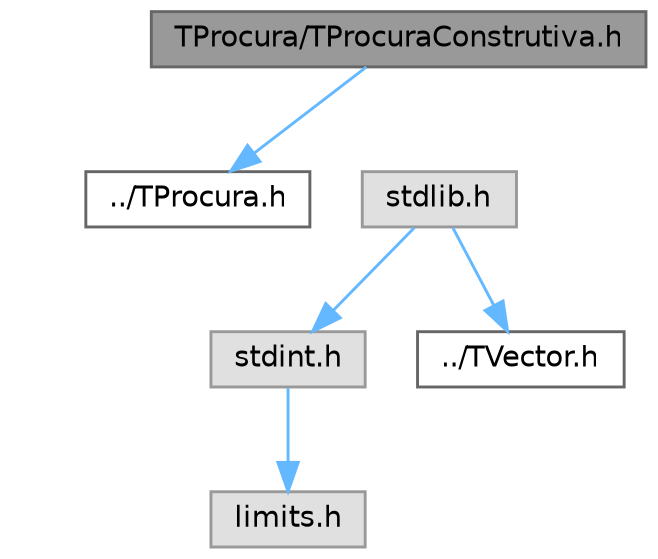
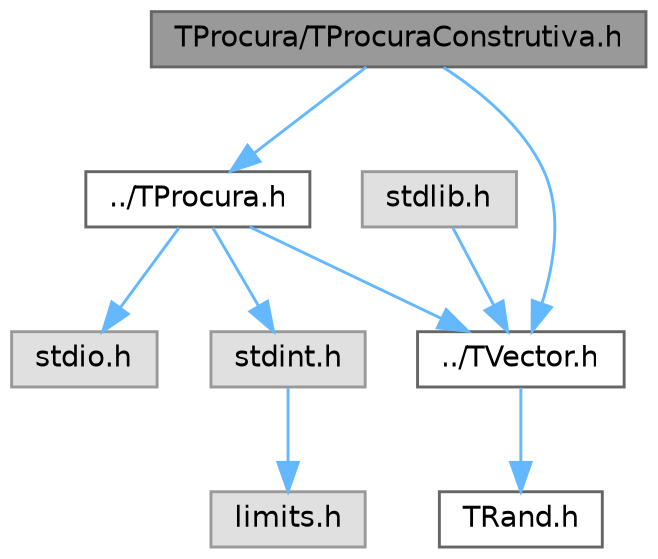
edge "TProcura/TProcuraConstrutiva.h" -> "../TVector.h": added
edge "stdlib.h" -> "stdint.h": now "../TProcura.h" -> "stdint.h"
edge "../TProcura.h" -> "../TVector.h": added
node "stdio.h": added
node "TRand.h": added
